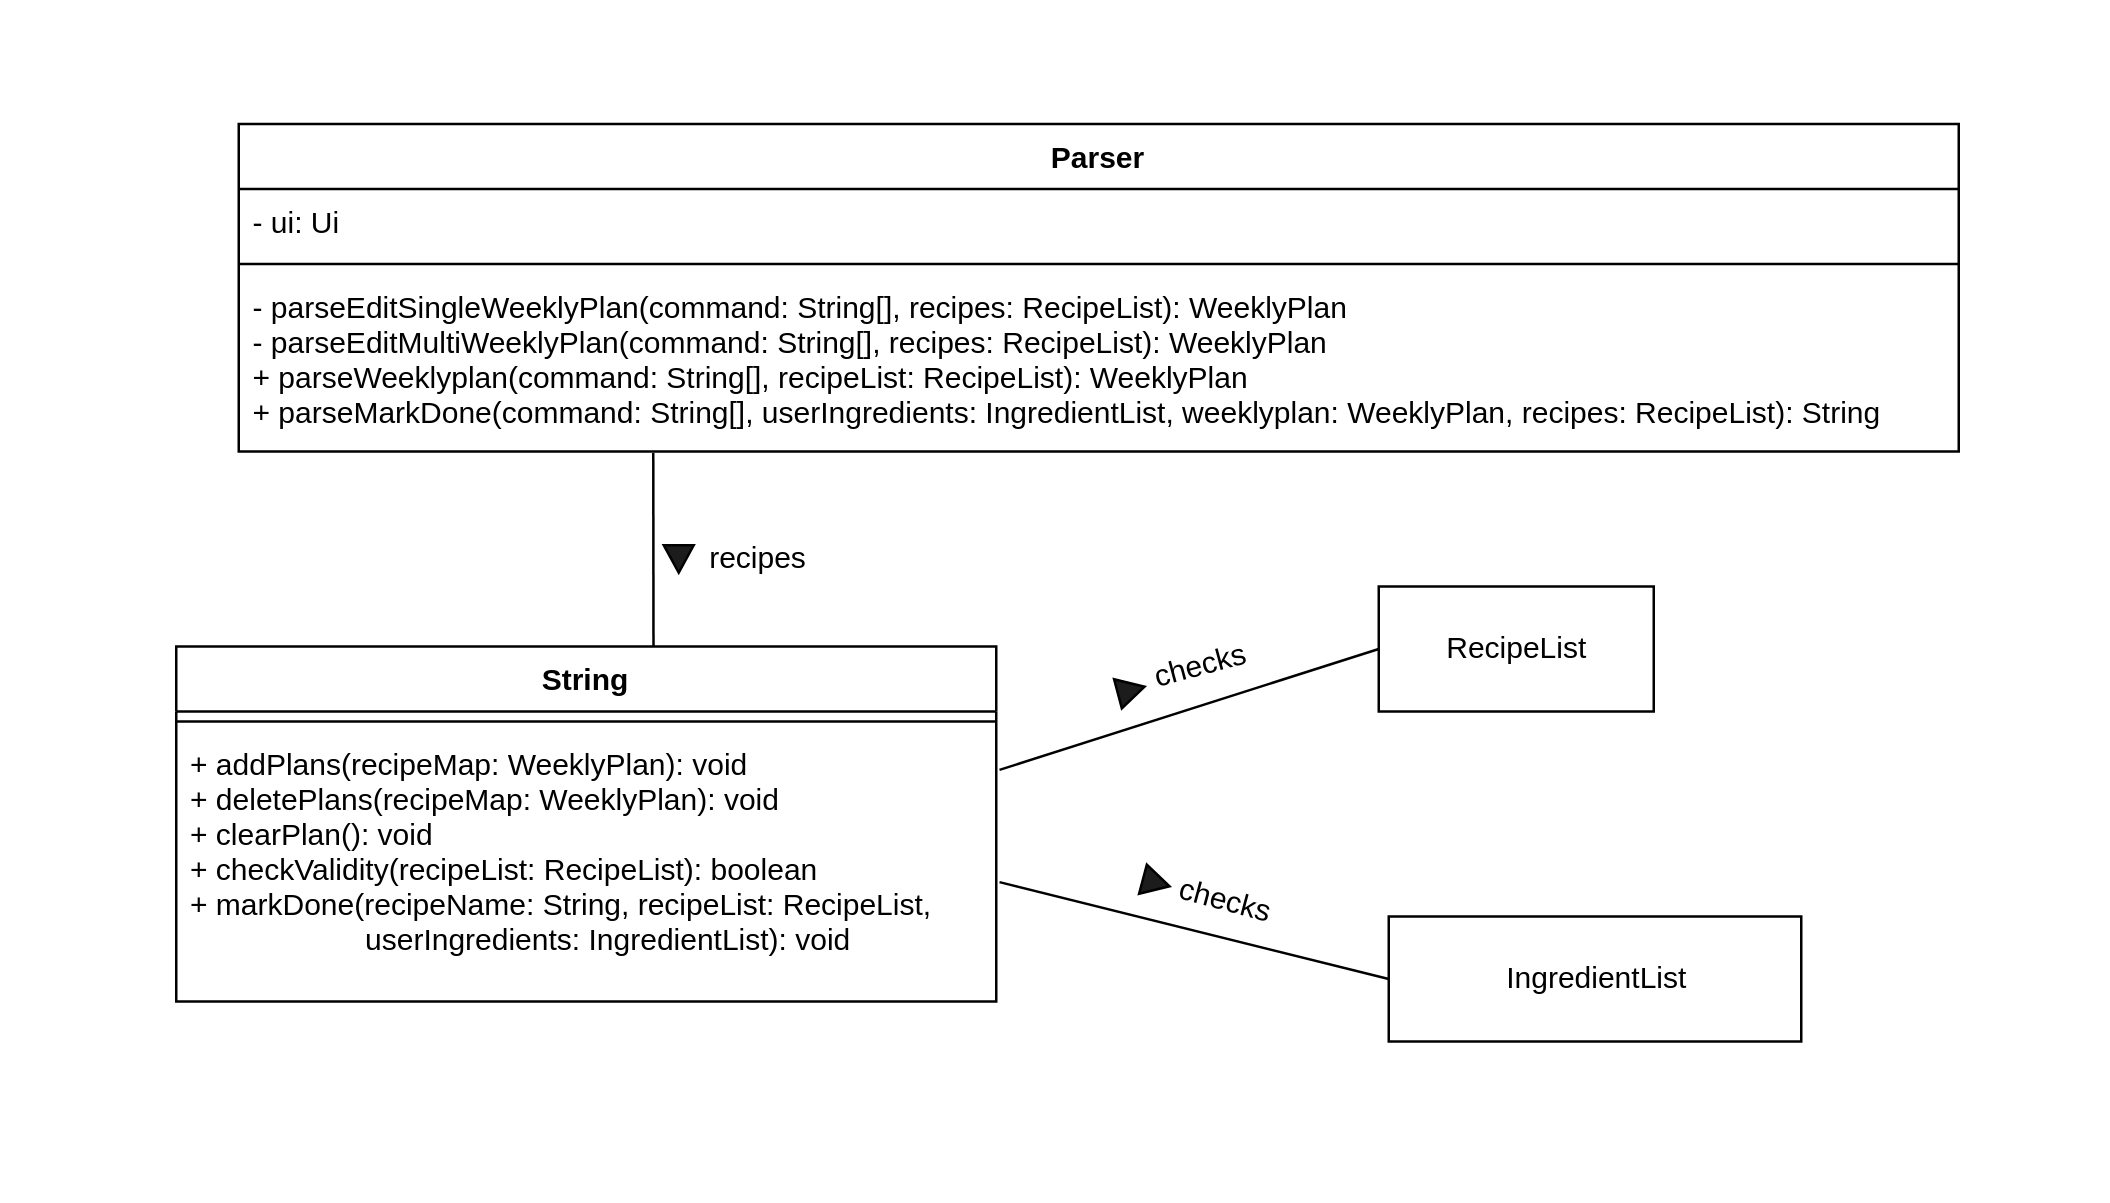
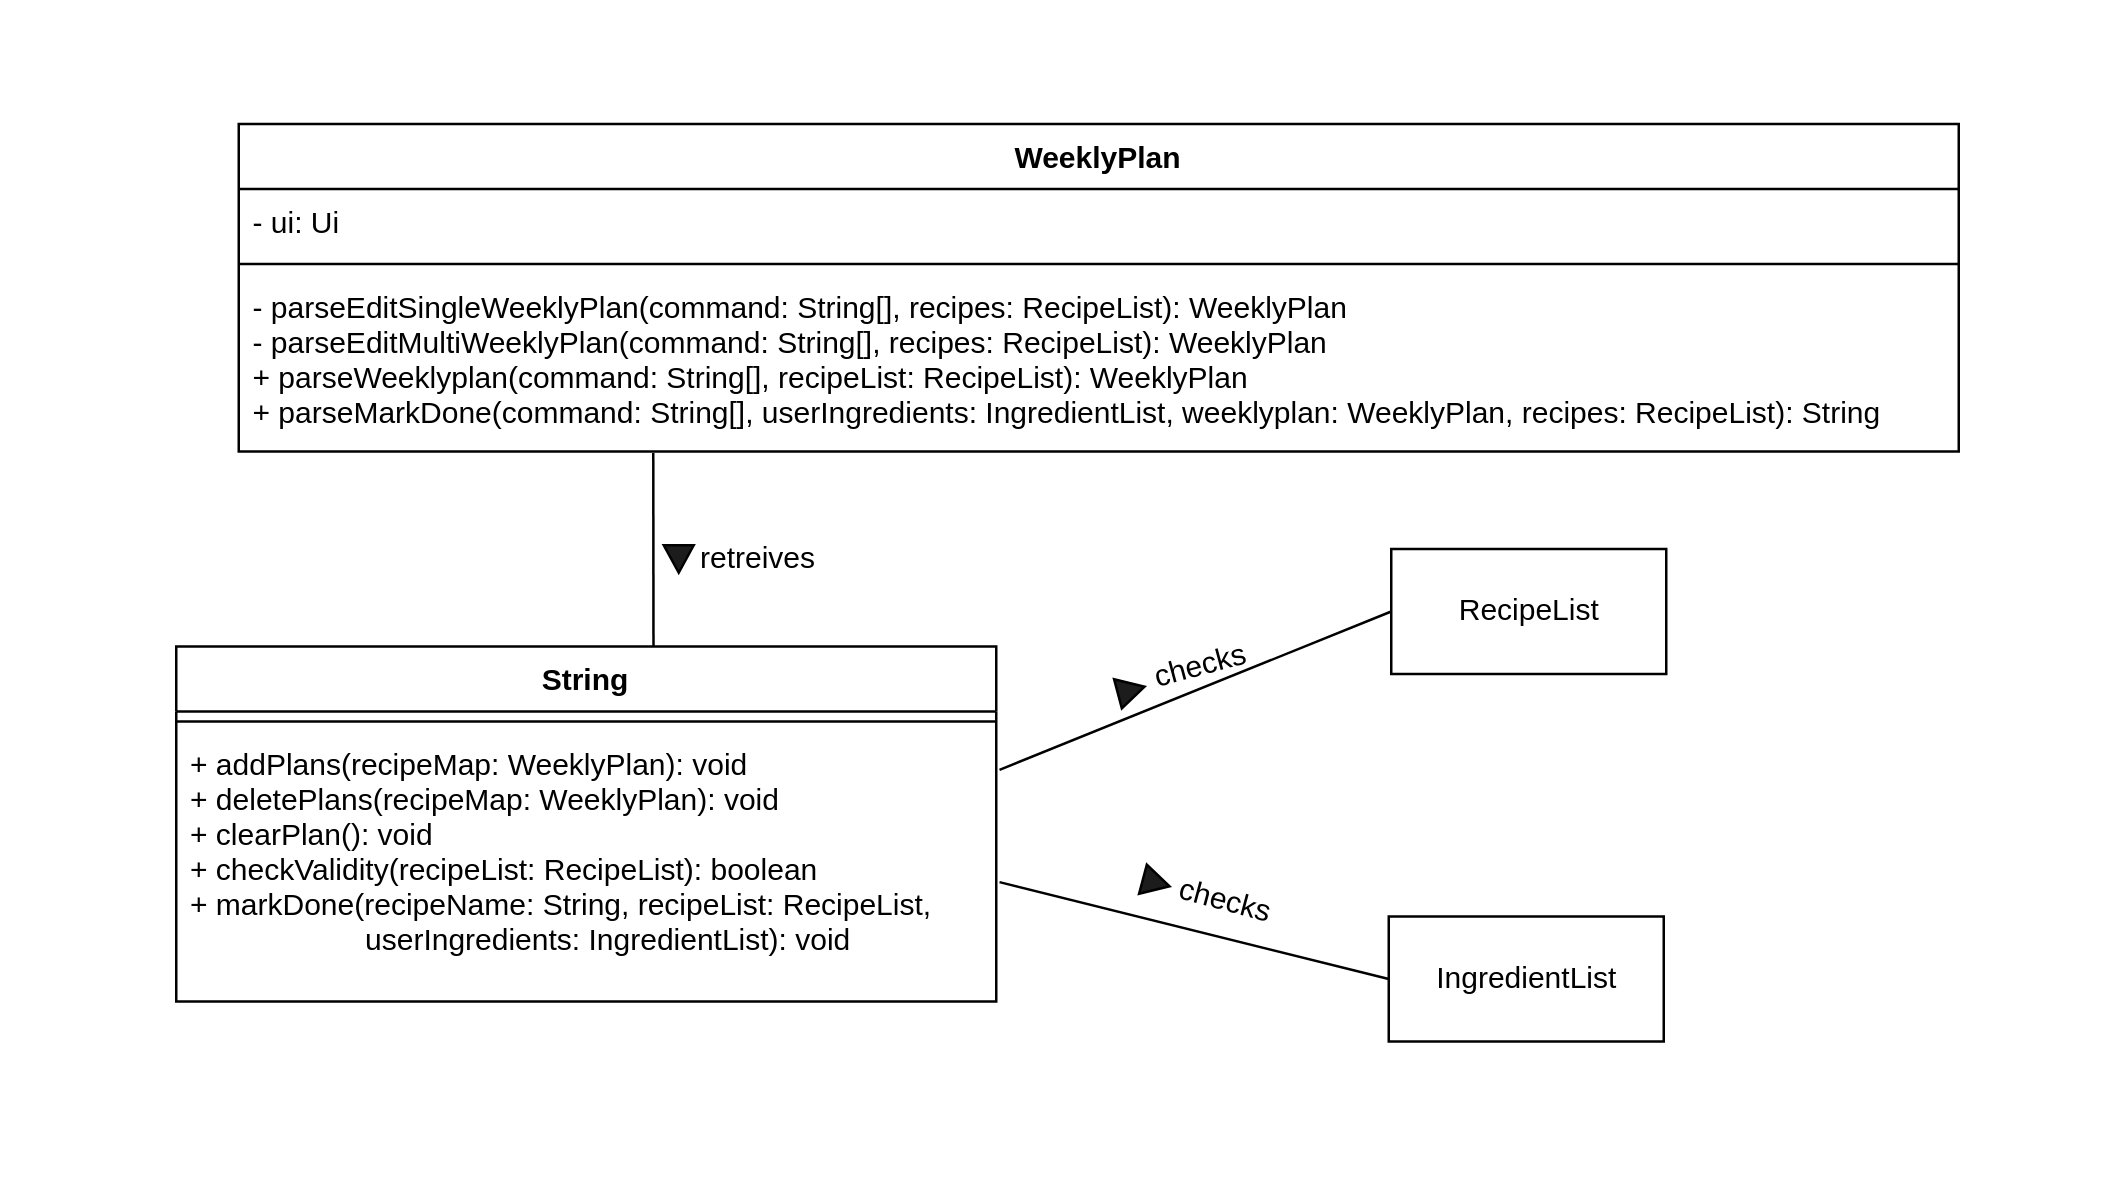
node "Parser": label "Parser" -> "WeeklyPlan"
node "recipes": label "recipes" -> "retreives"
node "RecipeList": moved (1516, 649) -> (1529, 611)
node "IngredientList": size 413x125 -> 275x125
